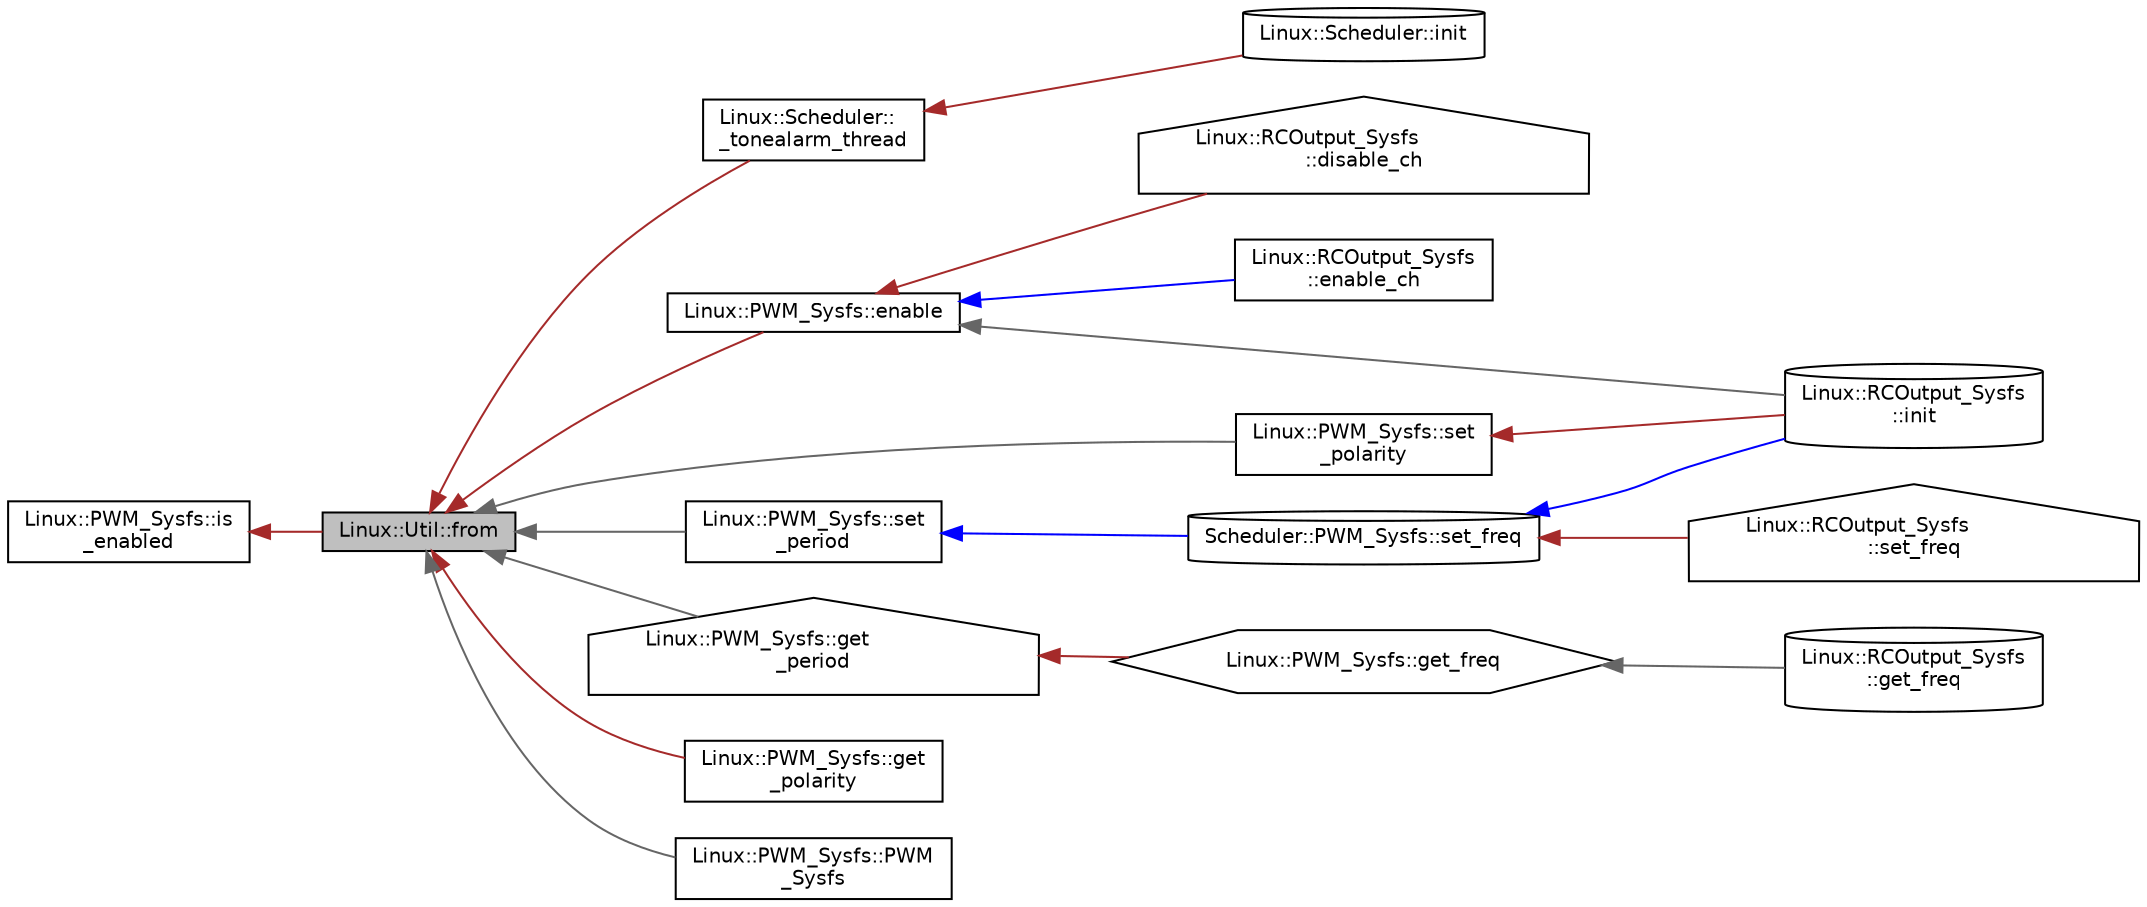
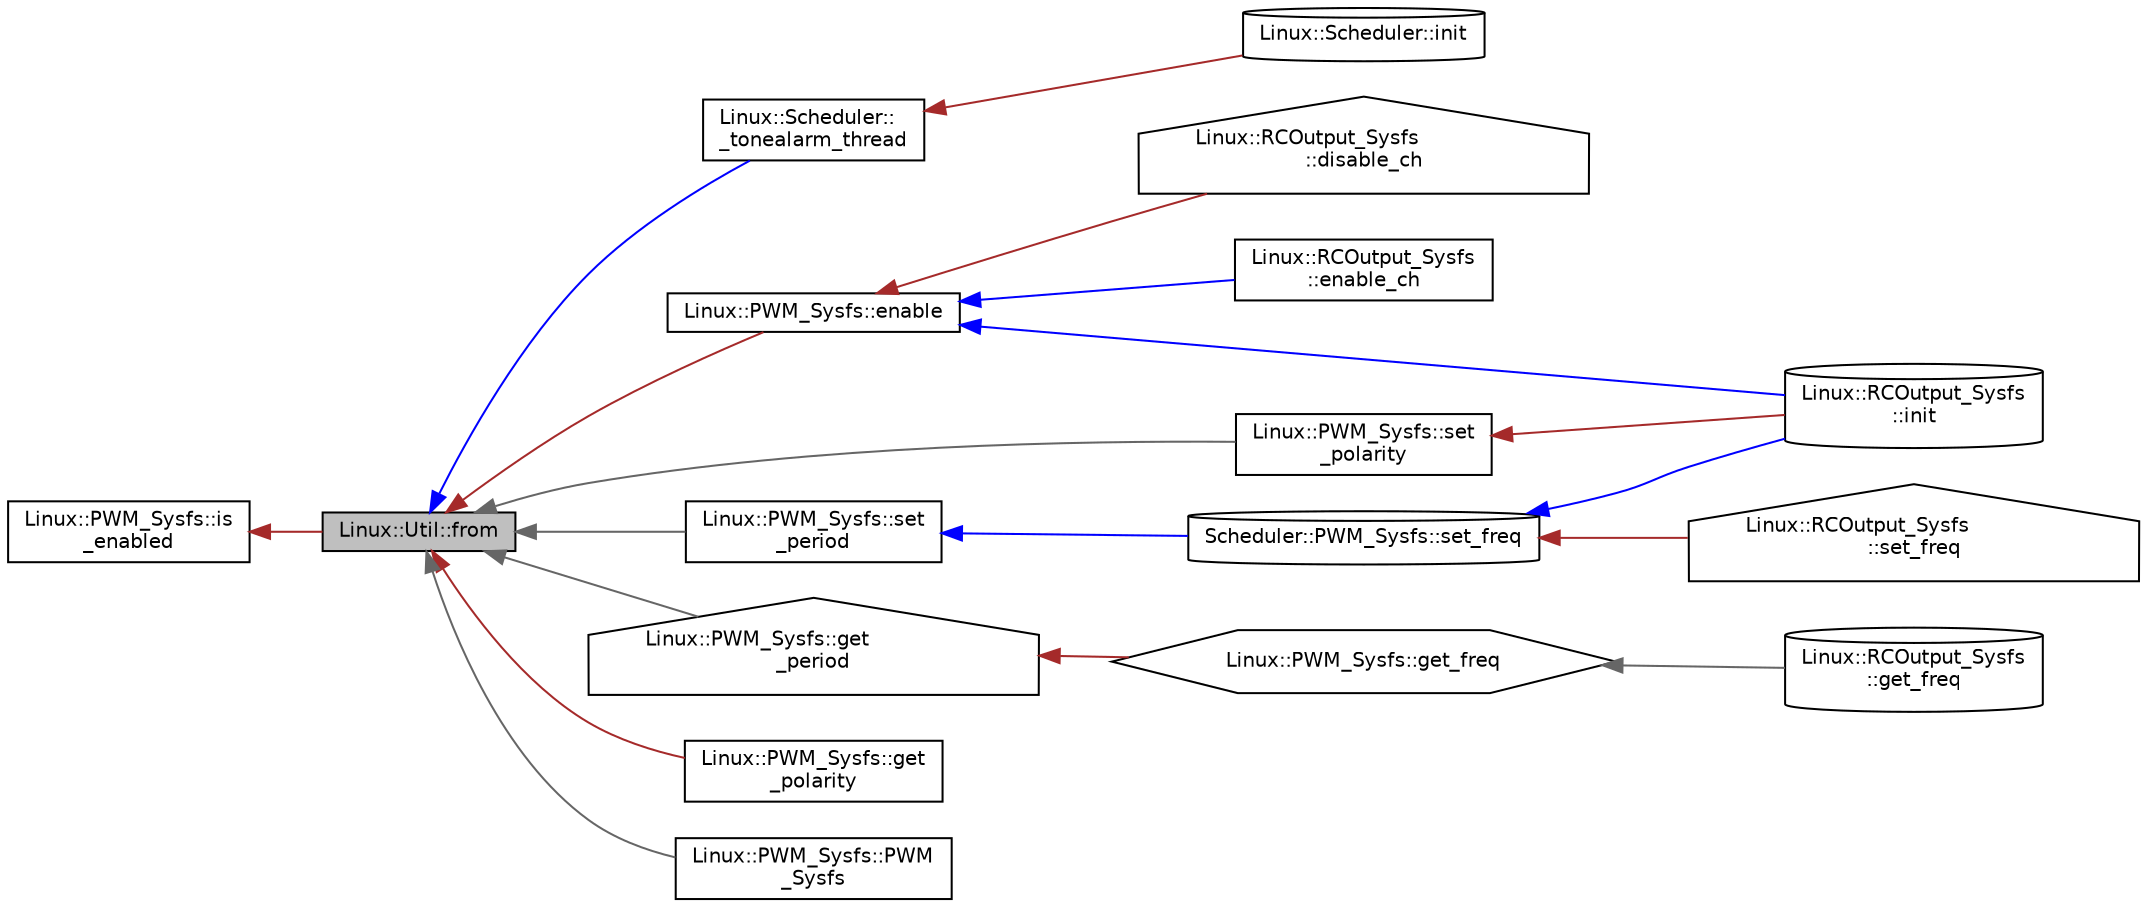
edge "Linux::Scheduler:: _tonealarm_thread" -> "Linux::Util::from": color brown -> blue
edge "Linux::RCOutput_Sysfs ::init" -> "Linux::PWM_Sysfs::enable": color gray40 -> blue
